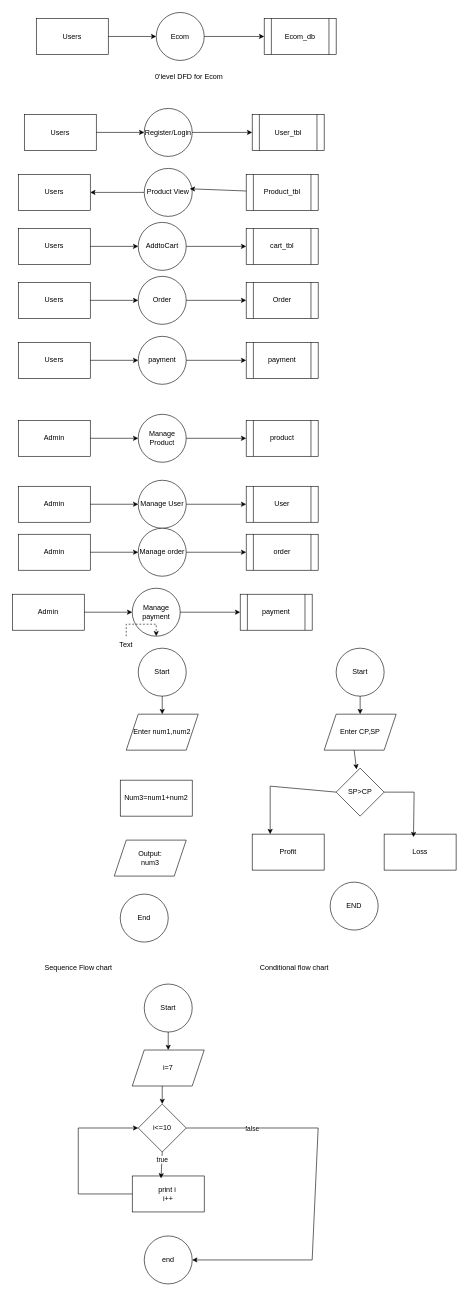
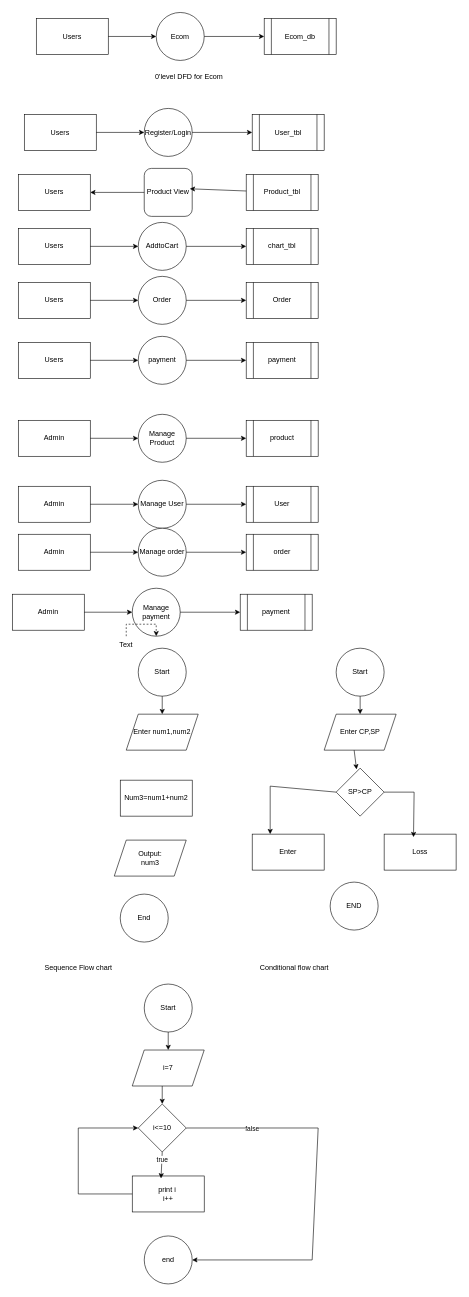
node "Product View": shape ellipse -> rounded rectangle
node "cart_tbl": label "cart_tbl" -> "chart_tbl"
node "Profit": label "Profit" -> "Enter"
